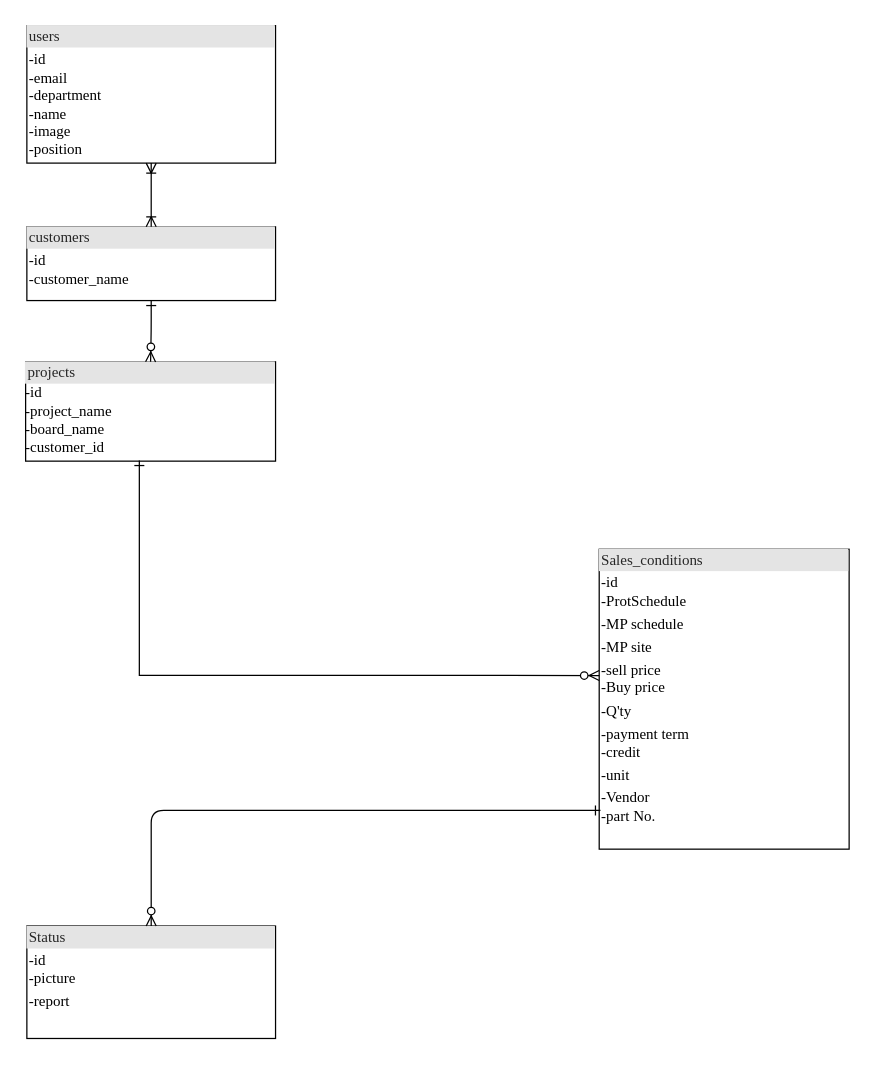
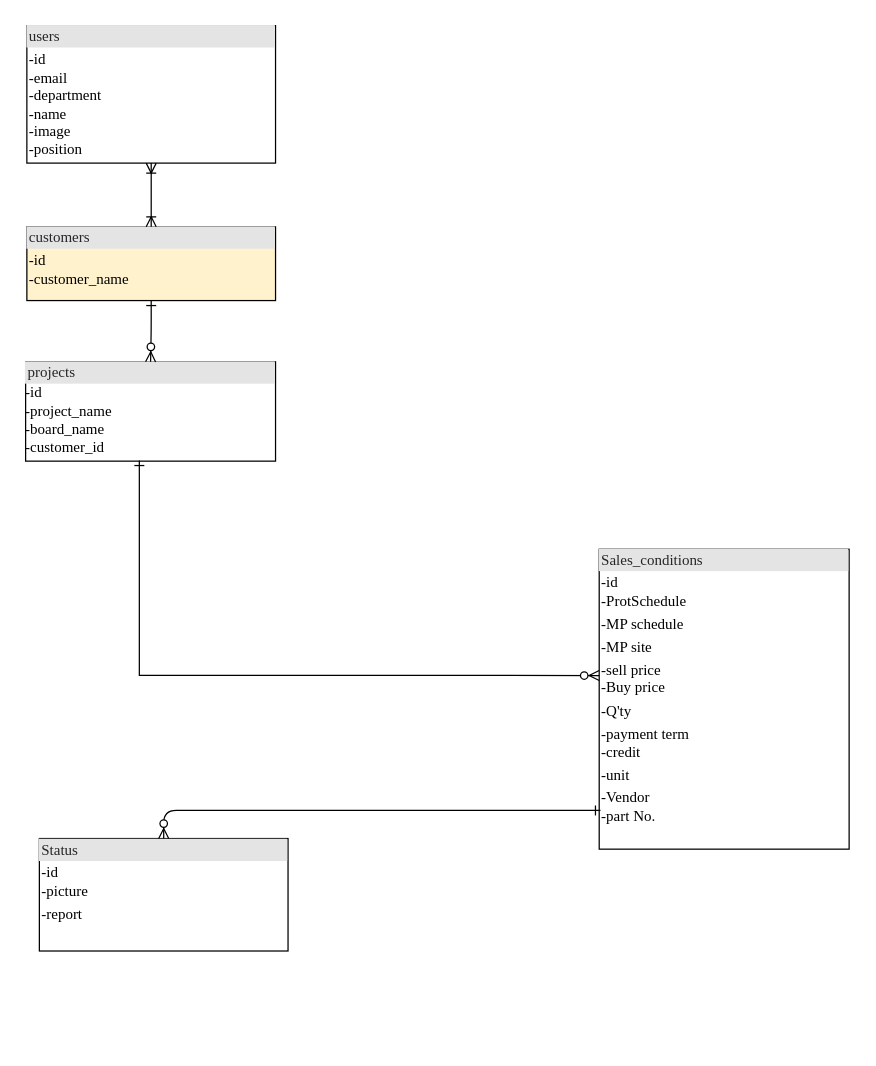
node "customers -id -customer_name": fillcolor #ffffff -> #fff2cc
node "Status -id -picture -report": moved (151, 983) -> (164, 895)
